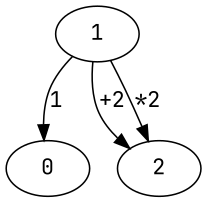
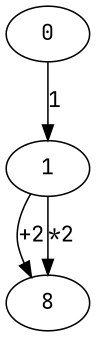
edge "1" -> "0": reversed
node "2": label "2" -> "8"
